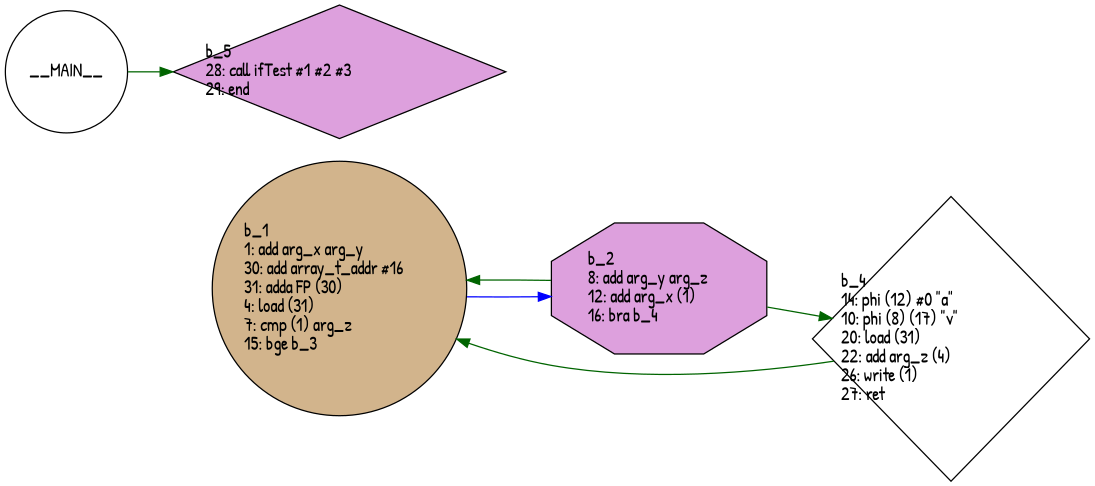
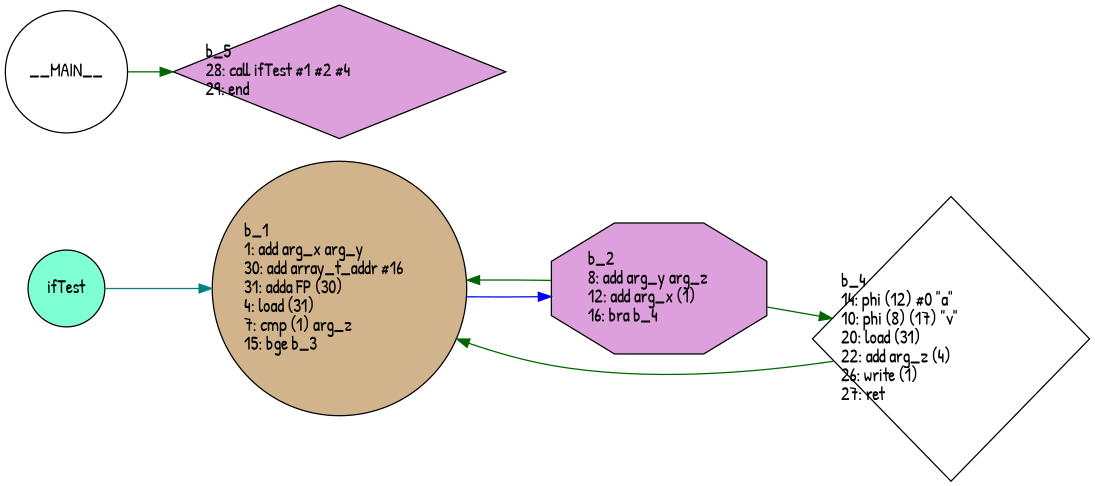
node "b_5 28: call ifTest #1 #2 #3 29: end": label "b_5 28: call ifTest #1 #2 #3 29: end" -> "b_5 28: call ifTest #1 #2 #4 29: end"
node "ifTest": added
